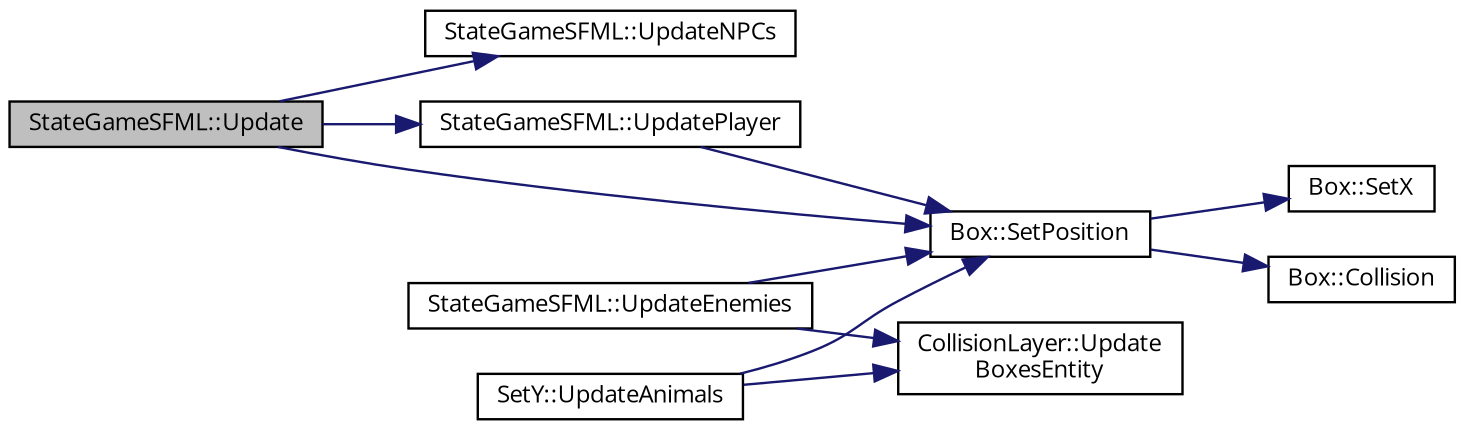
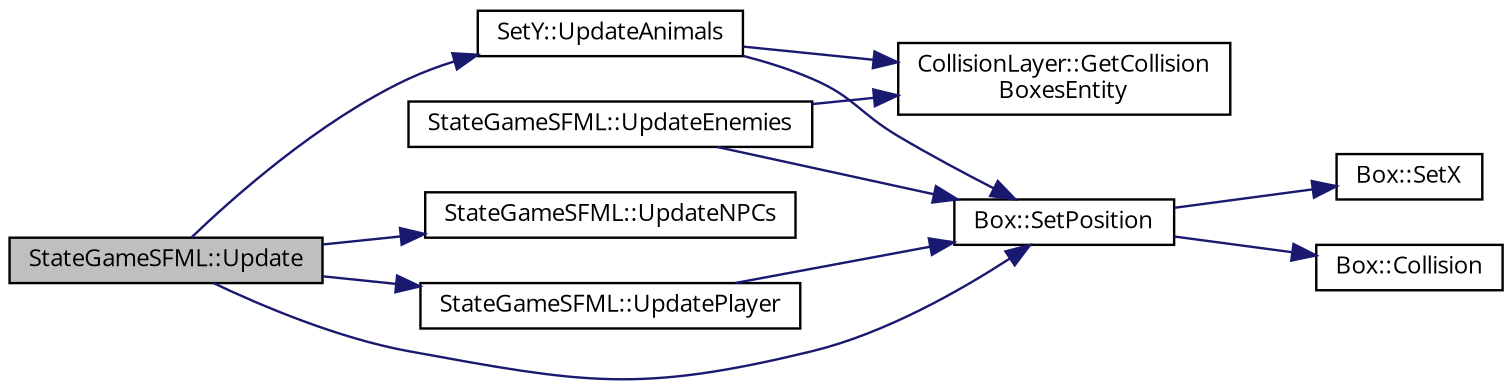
edge "StateGameSFML::Update" -> "SetY::UpdateAnimals": added
node "CollisionLayer::Update BoxesEntity": label "CollisionLayer::Update BoxesEntity" -> "CollisionLayer::GetCollision BoxesEntity"
